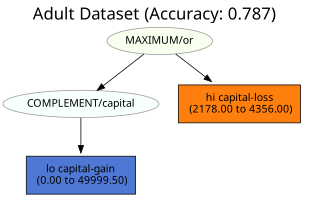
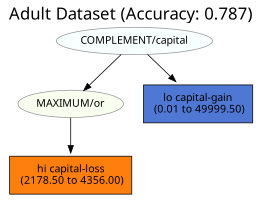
edge "MAXIMUM/or" -> "COMPLEMENT/capital": reversed
node "hi capital-loss": text "(2178.00 to 4356.00)" -> "(2178.50 to 4356.00)"
node "lo capital-gain": text "(0.00 to 49999.50)" -> "(0.01 to 49999.50)"
